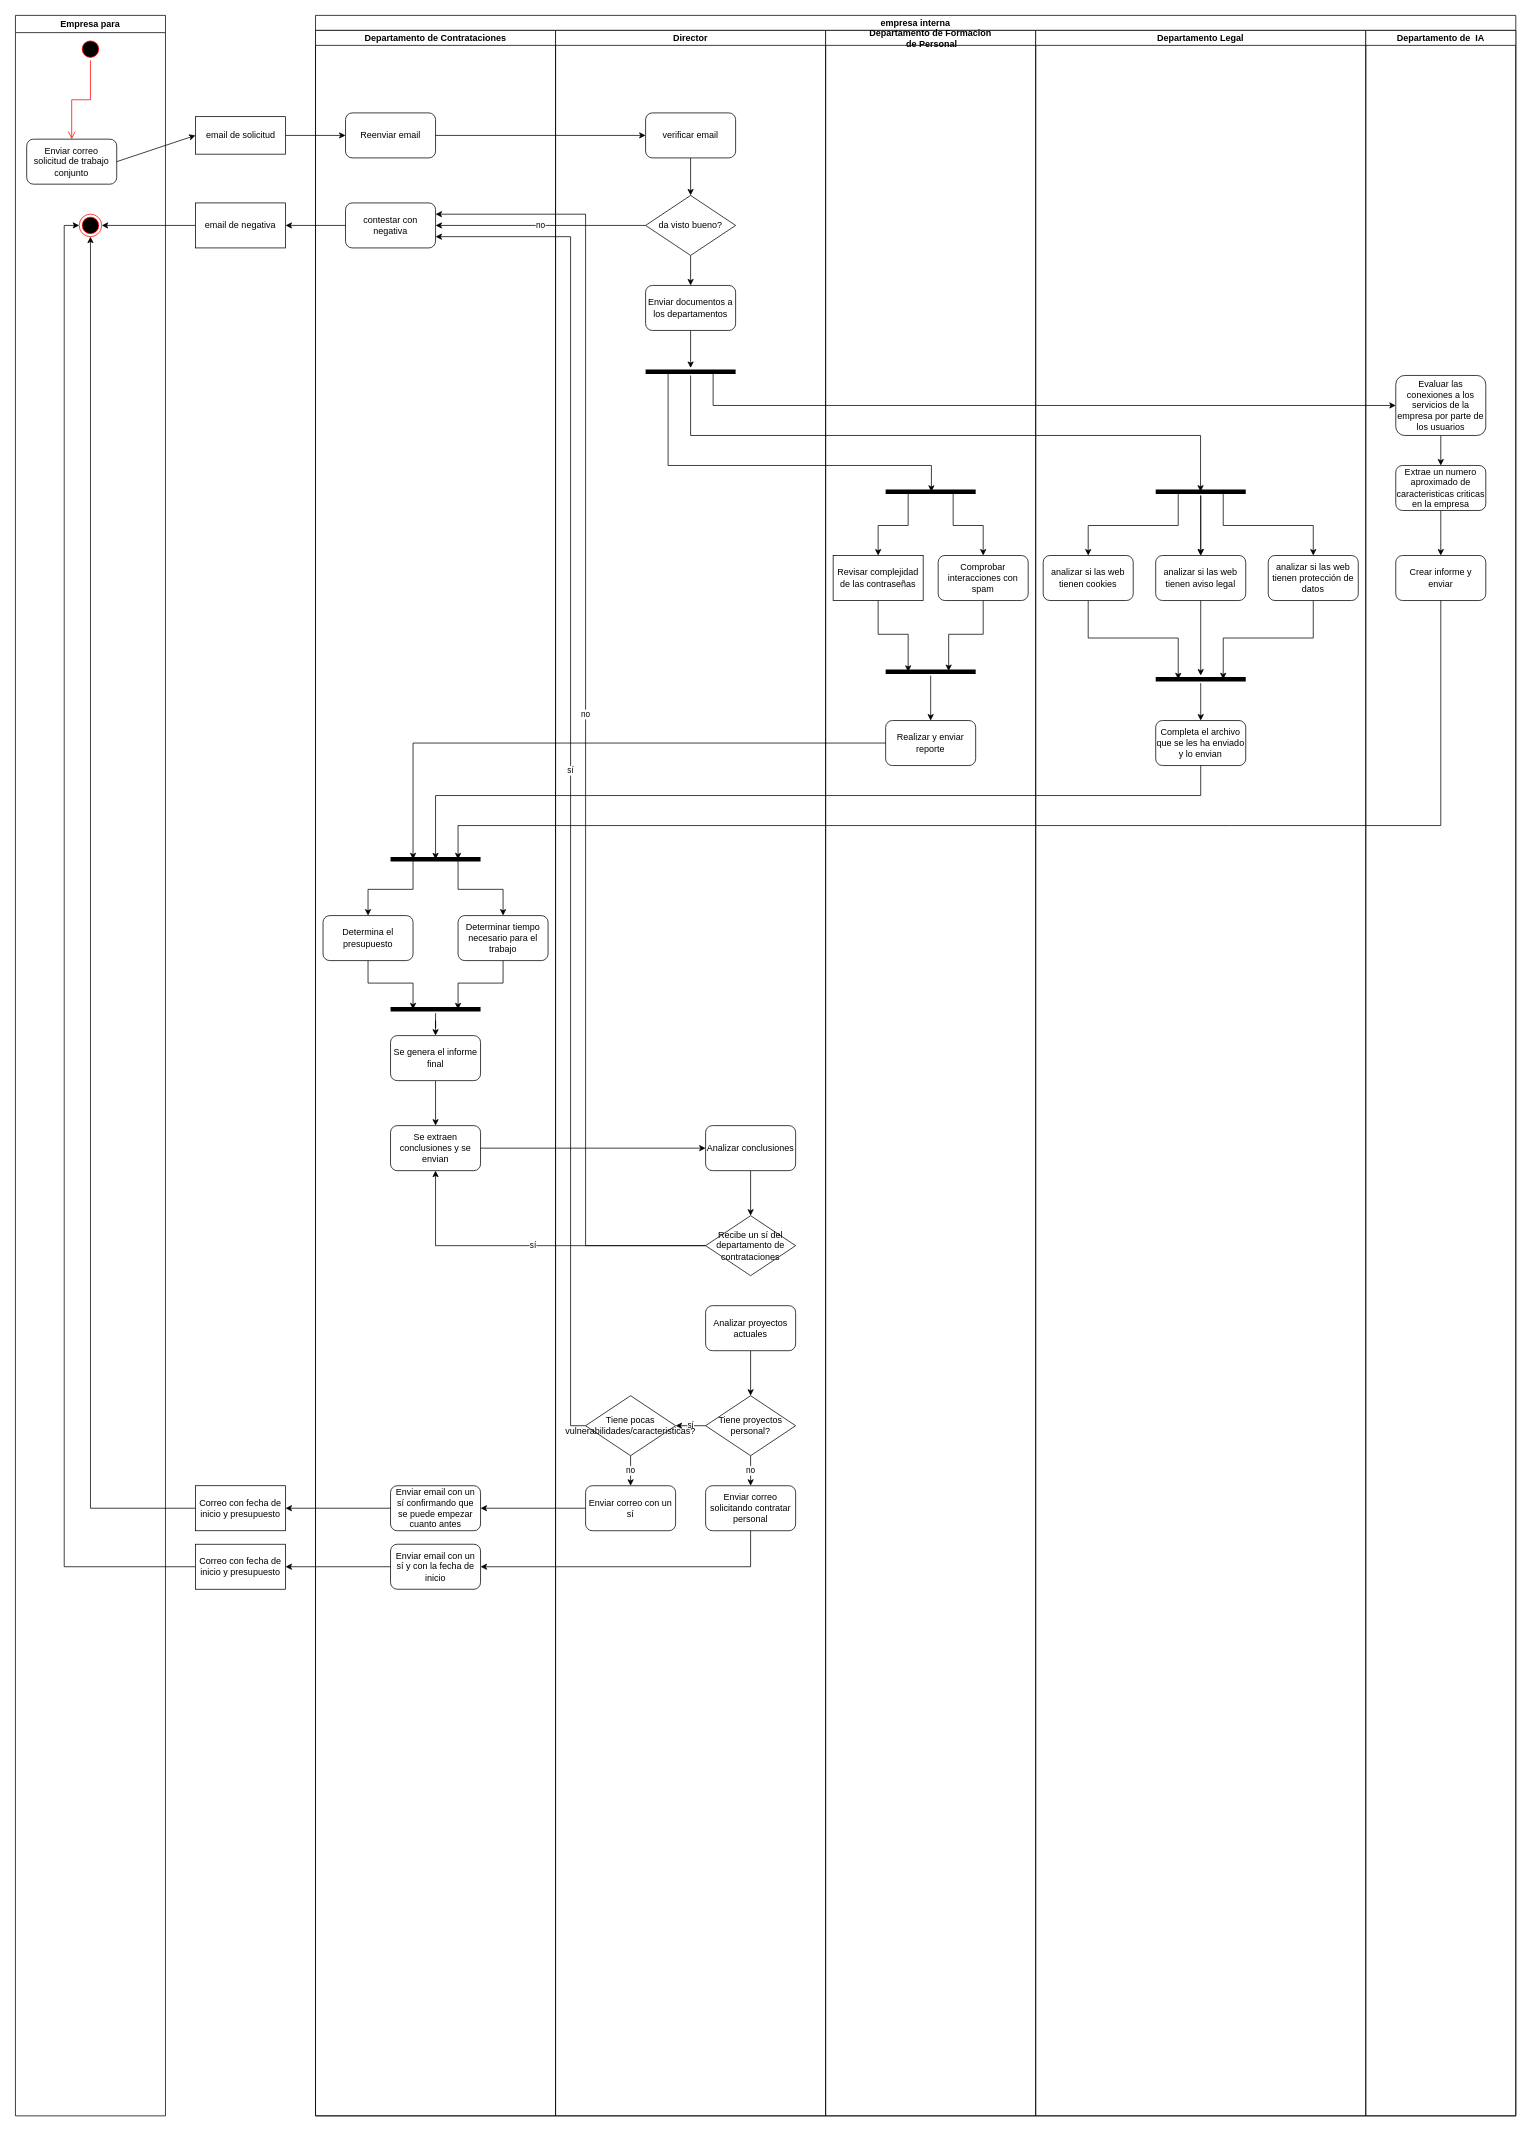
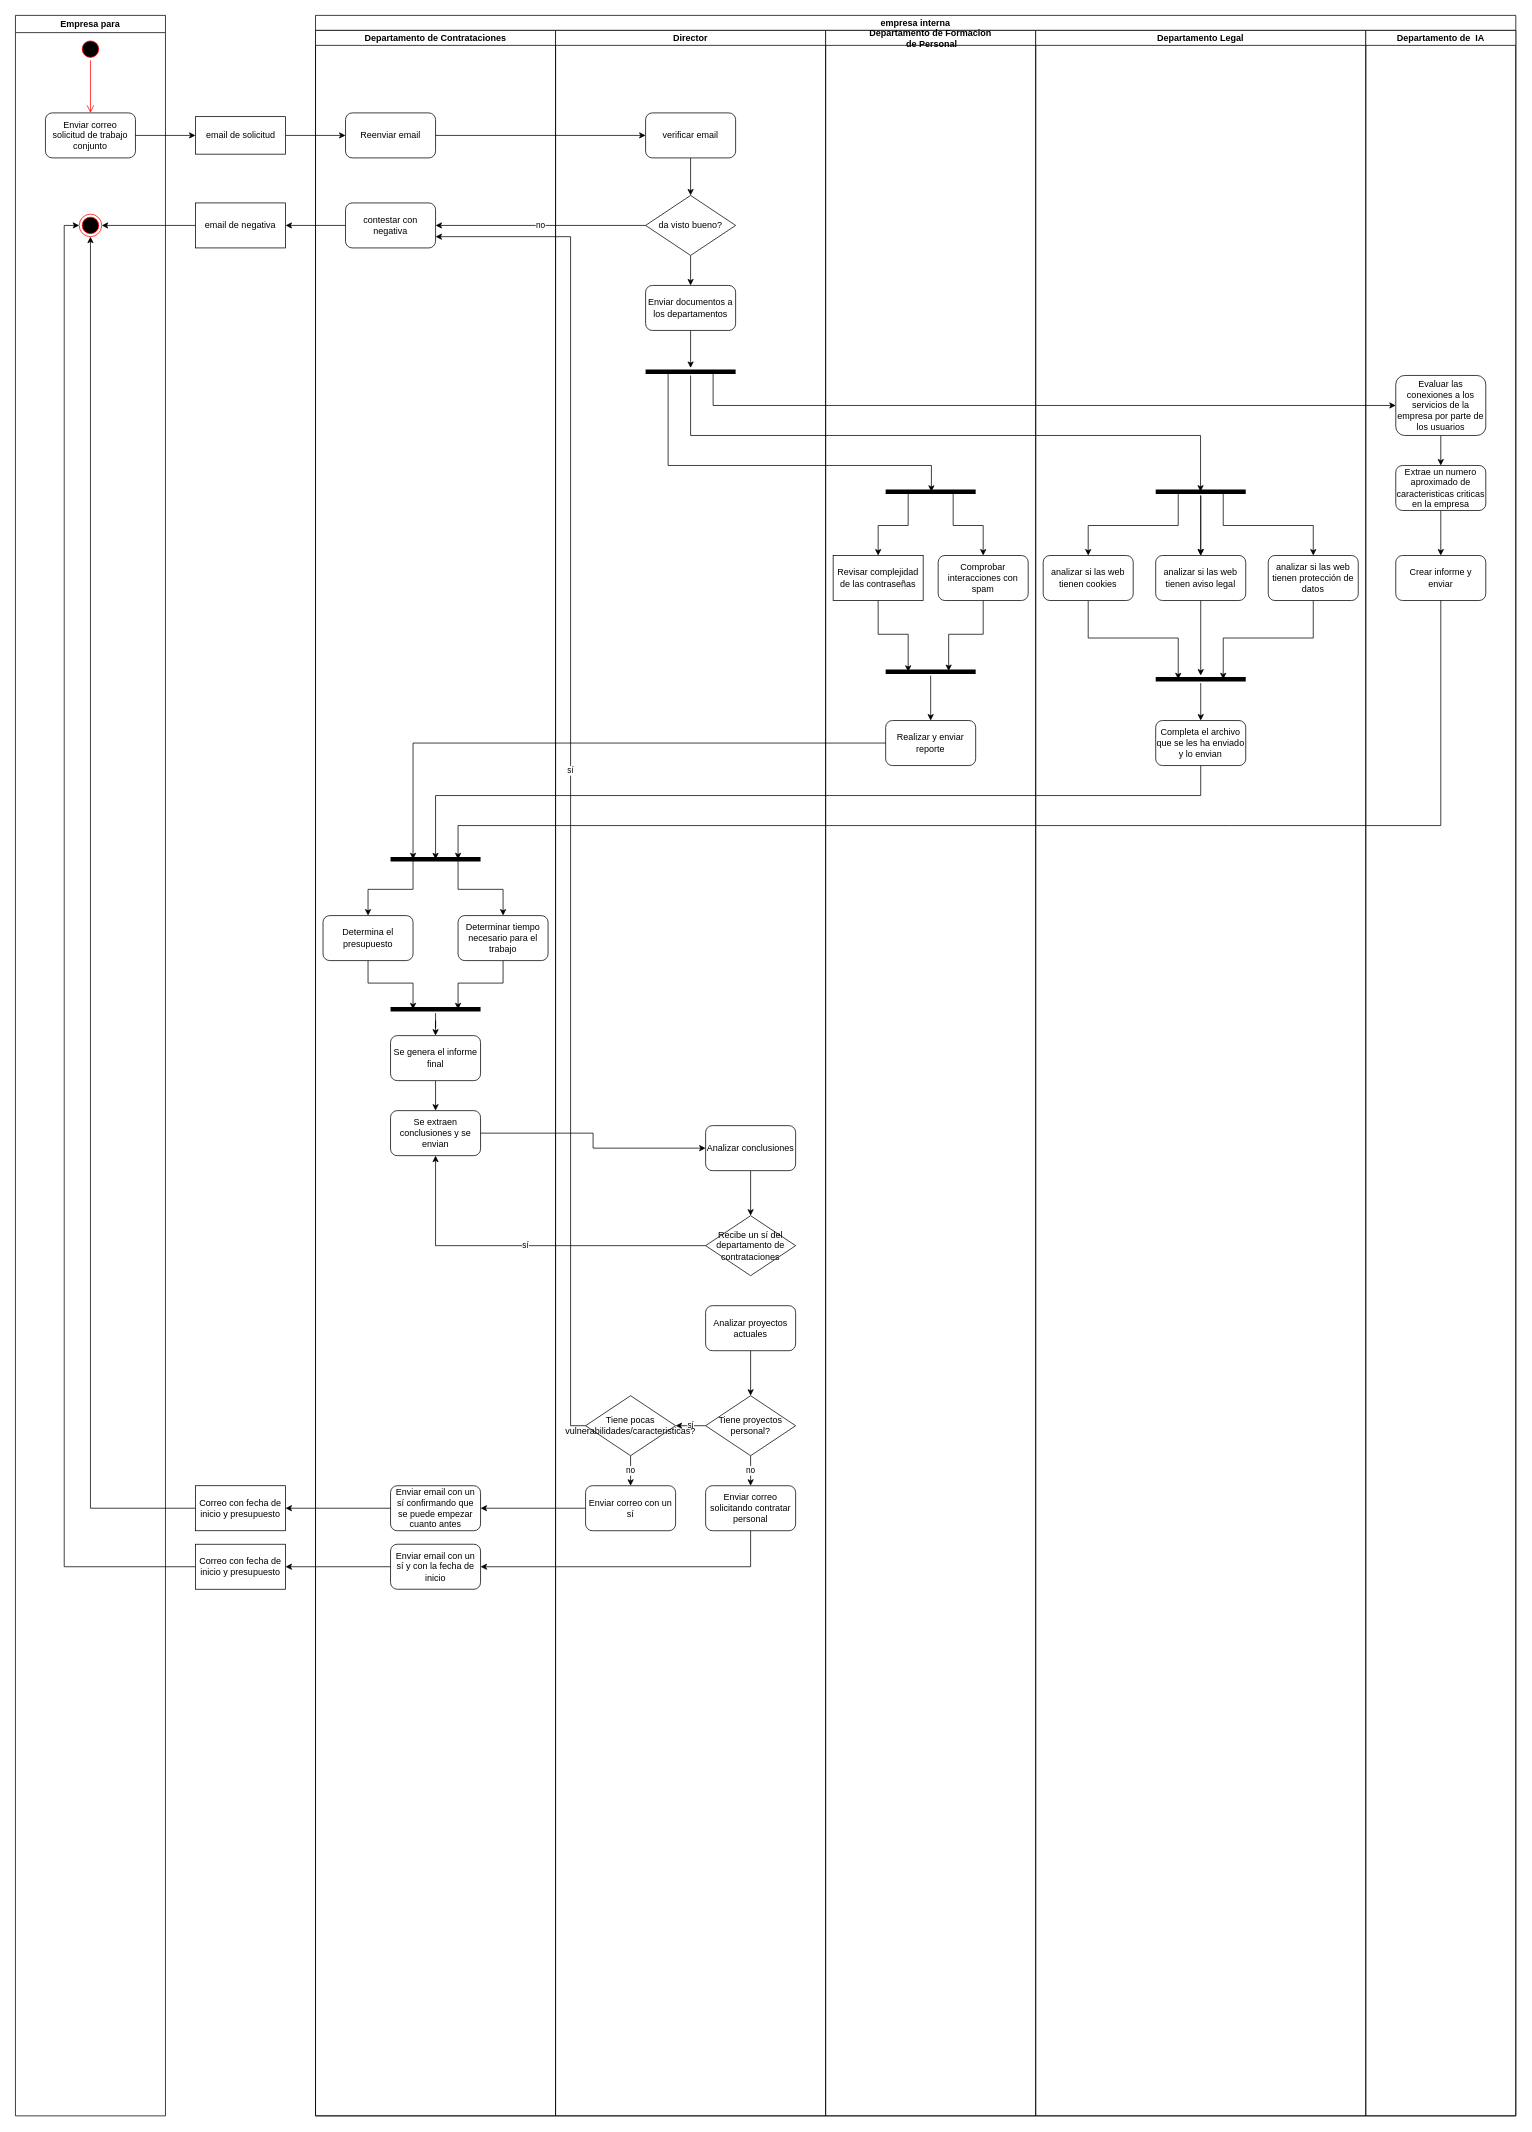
node "Enviar correo solicitud de trabajo conjunto": moved (72, 162) -> (90, 135)
edge "Recibe un sí del departamento de contrataciones" -> "contestar con negativa": removed, label "no"
node "Se extraen conclusiones y se envian": moved (435, 1148) -> (435, 1133)
